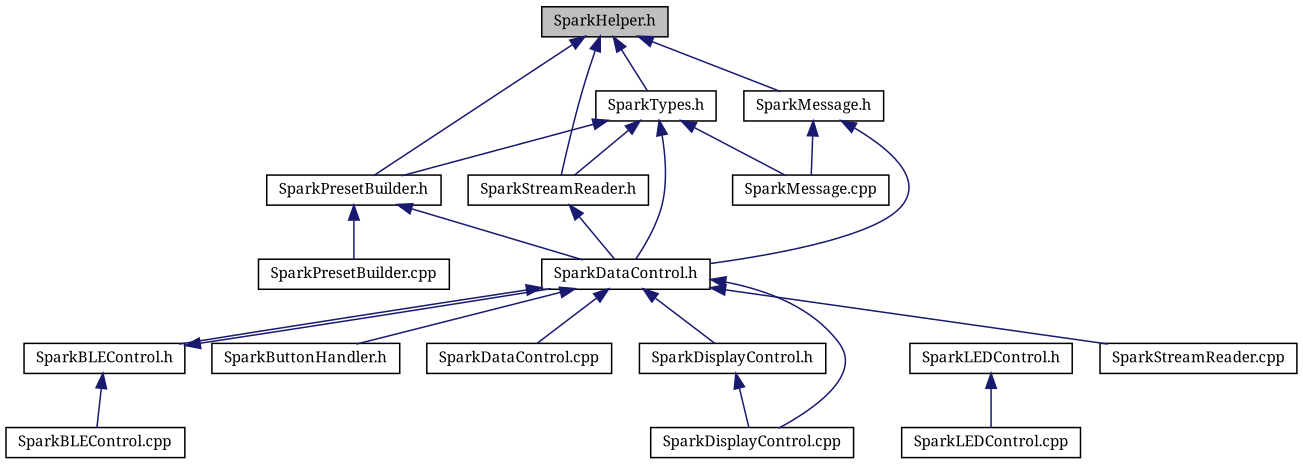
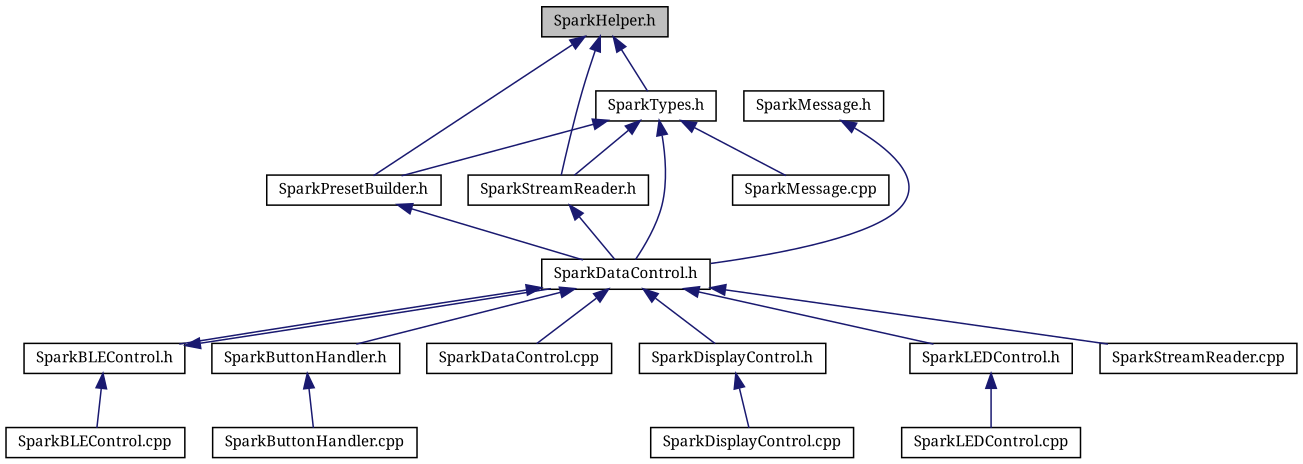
edge "SparkMessage.h" -> "SparkHelper.h": removed
edge "SparkMessage.cpp" -> "SparkMessage.h": removed
node "SparkPresetBuilder.cpp": removed
edge "SparkDisplayControl.cpp" -> "SparkDataControl.h": now "SparkLEDControl.h" -> "SparkDataControl.h"
node "SparkButtonHandler.cpp": added
